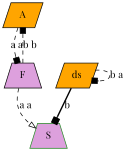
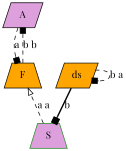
node "A": fillcolor orange -> plum
edge "A" -> "F": label "a a" -> "a"
node "F": fillcolor plum -> orange
edge "F" -> "S": reversed
